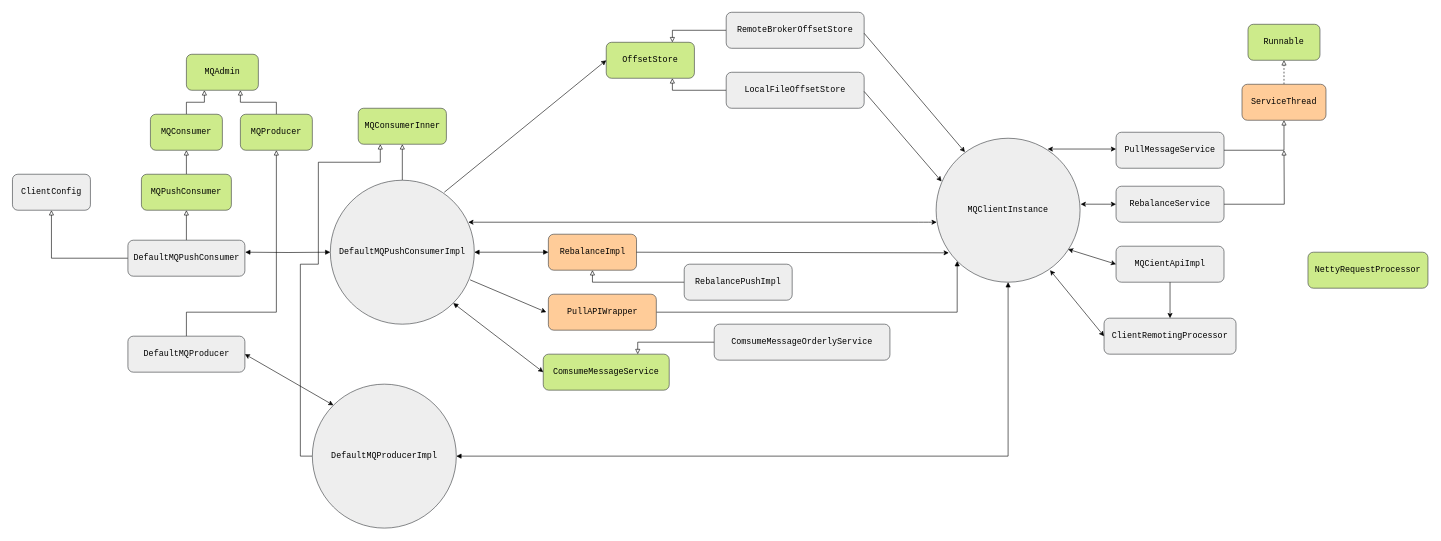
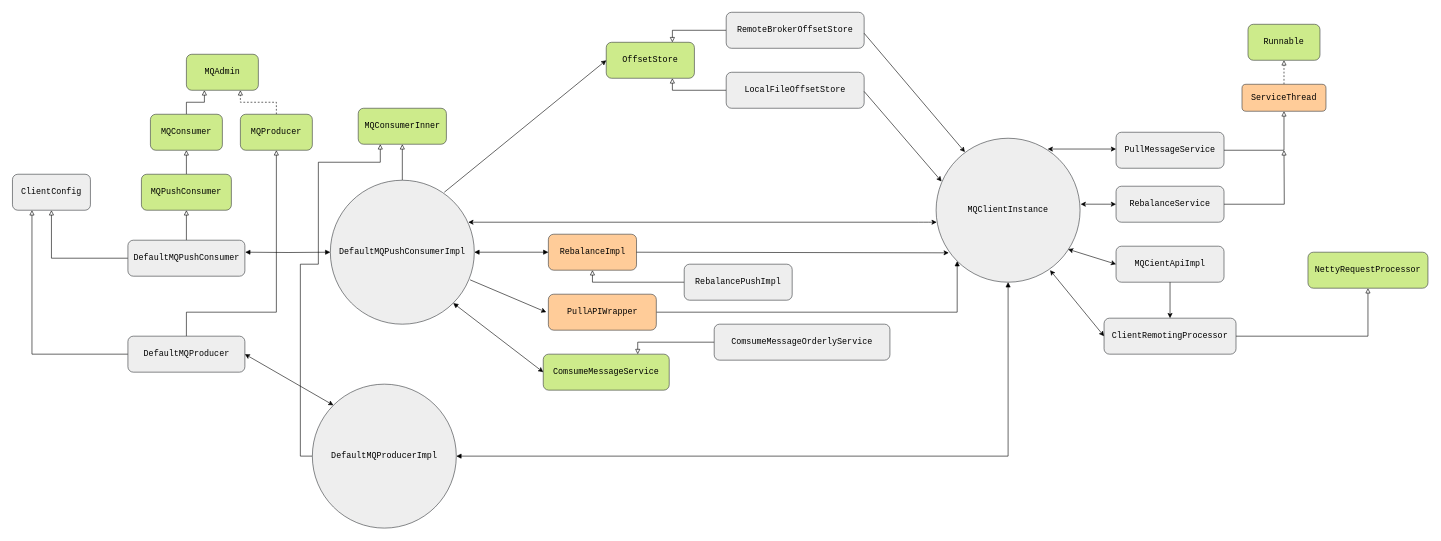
edge "MQProducer" -> "MQAdmin": style solid -> dashed
node "ServiceThread": size 84x36 -> 84x27
edge "DefaultMQProducer" -> "ClientConfig": added
edge "ClientRemotingProcessor" -> "NettyRequestProcessor": added
